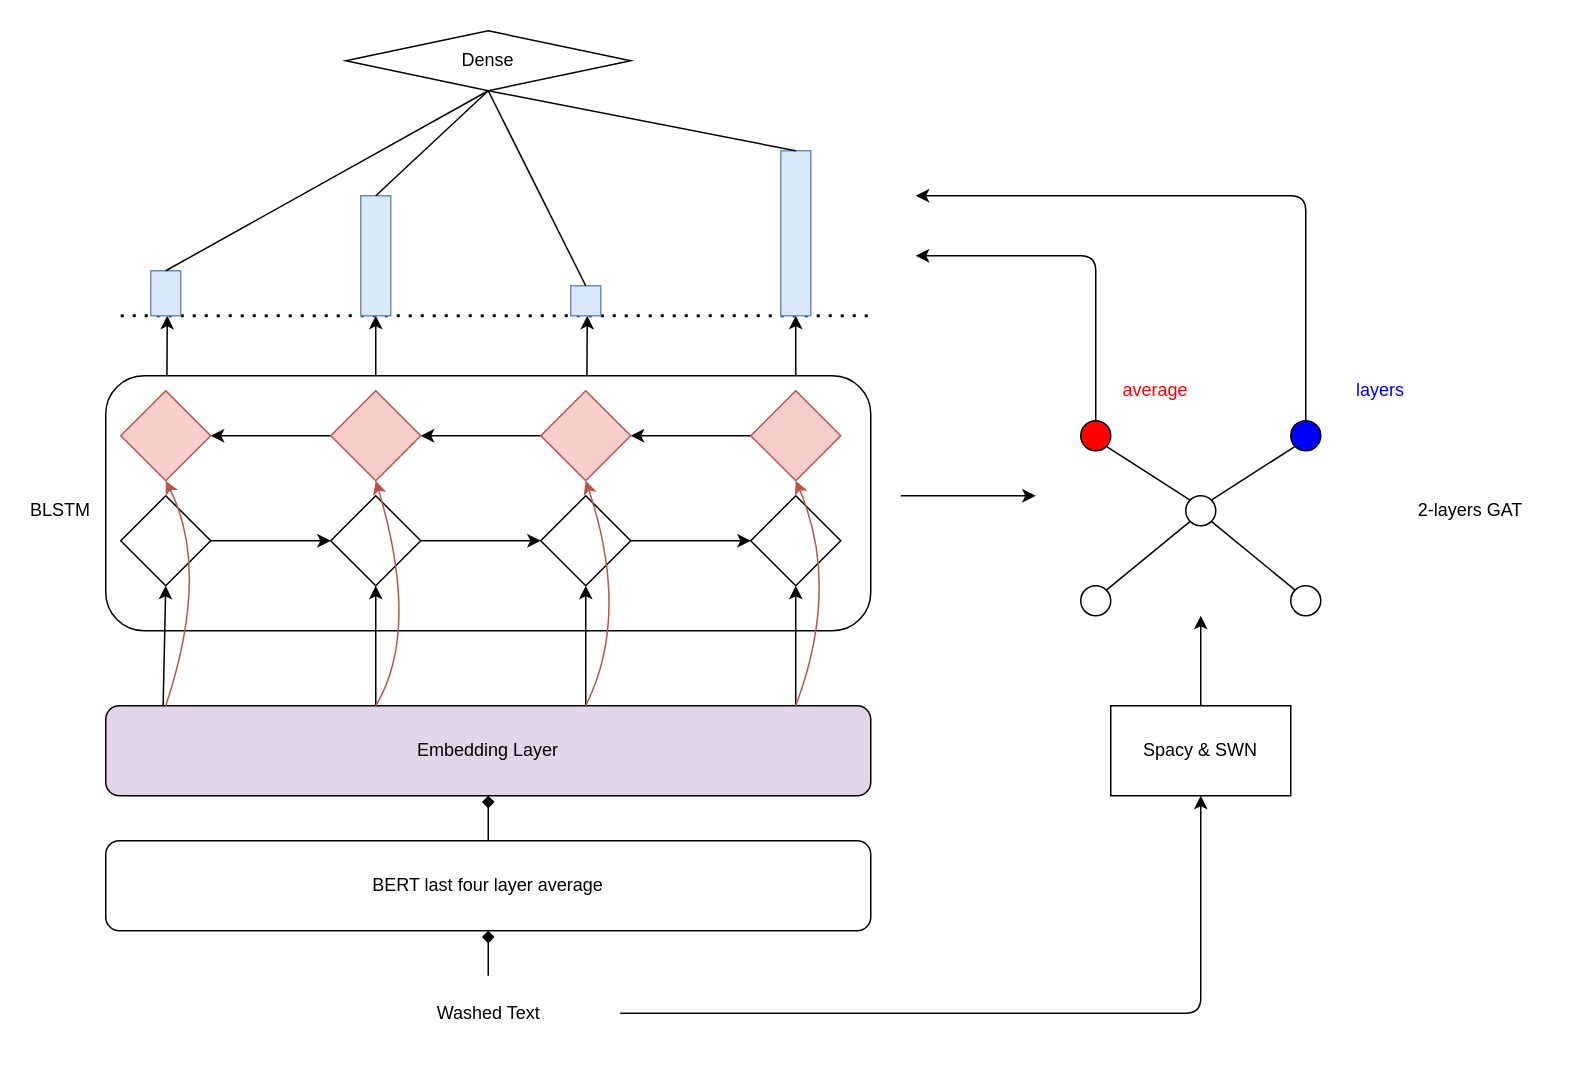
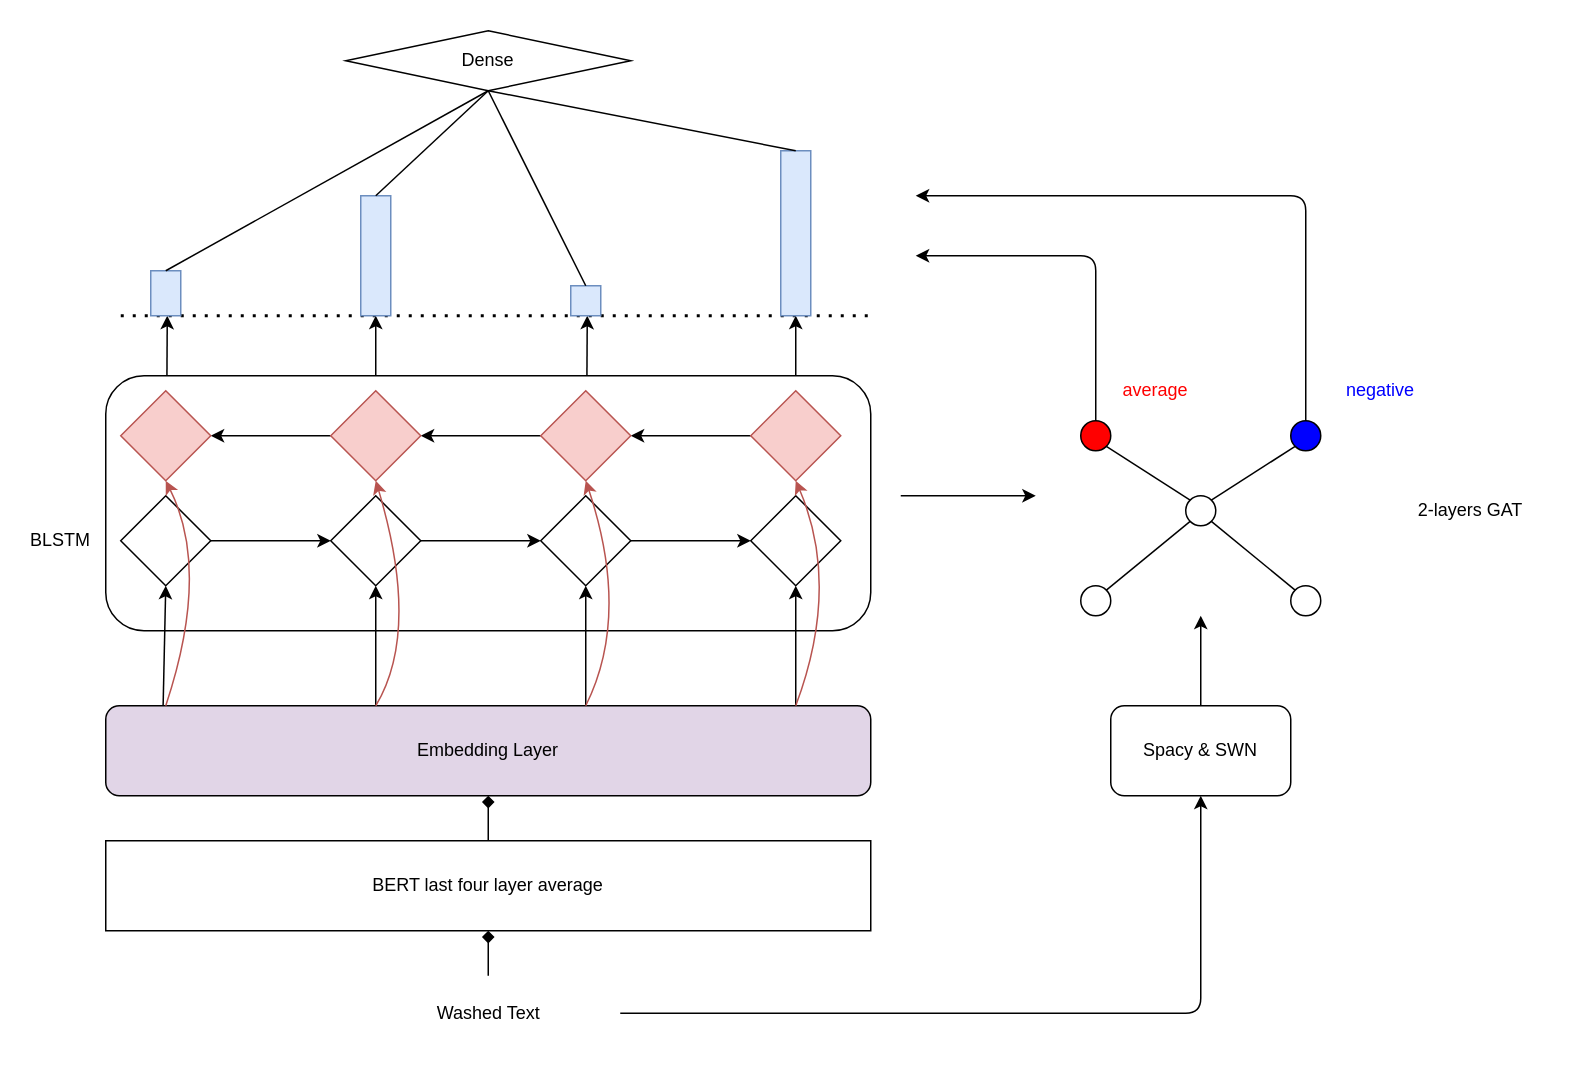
node "layers": label "layers" -> "negative"
node "BLSTM": moved (61, 511) -> (61, 541)
node "Spacy & SWN": shape rectangle -> rounded rectangle
node "BERT last four layer average": shape rounded rectangle -> rectangle
